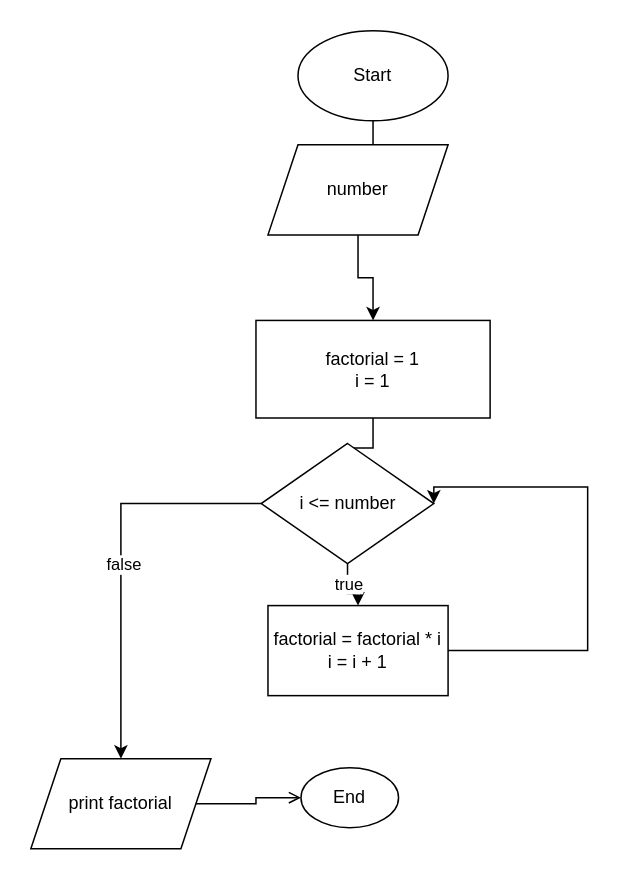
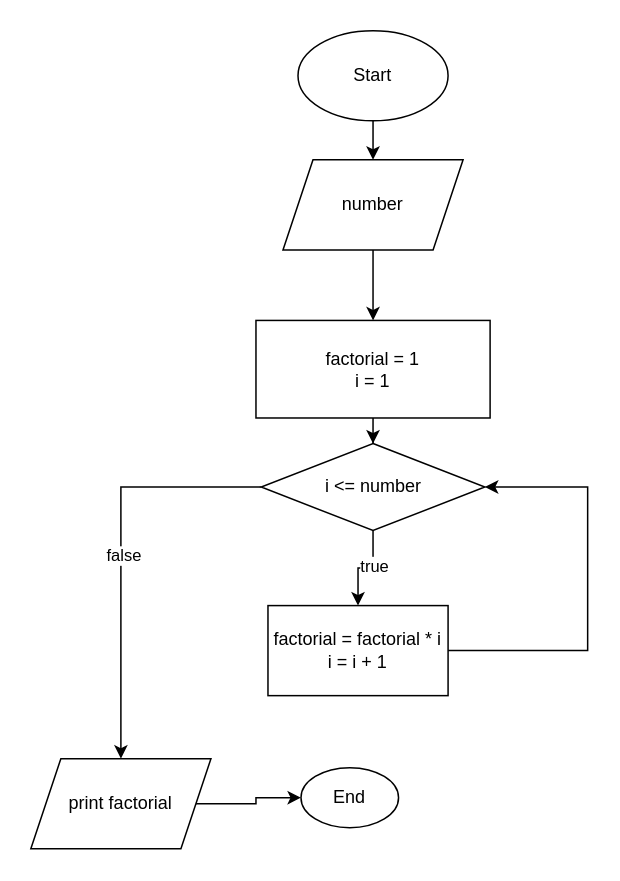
node "number": moved (358, 190) -> (373, 205)
node "i <= number": size 173x120 -> 224x87
edge "print factorial" -> "End": arrowhead open -> classic
